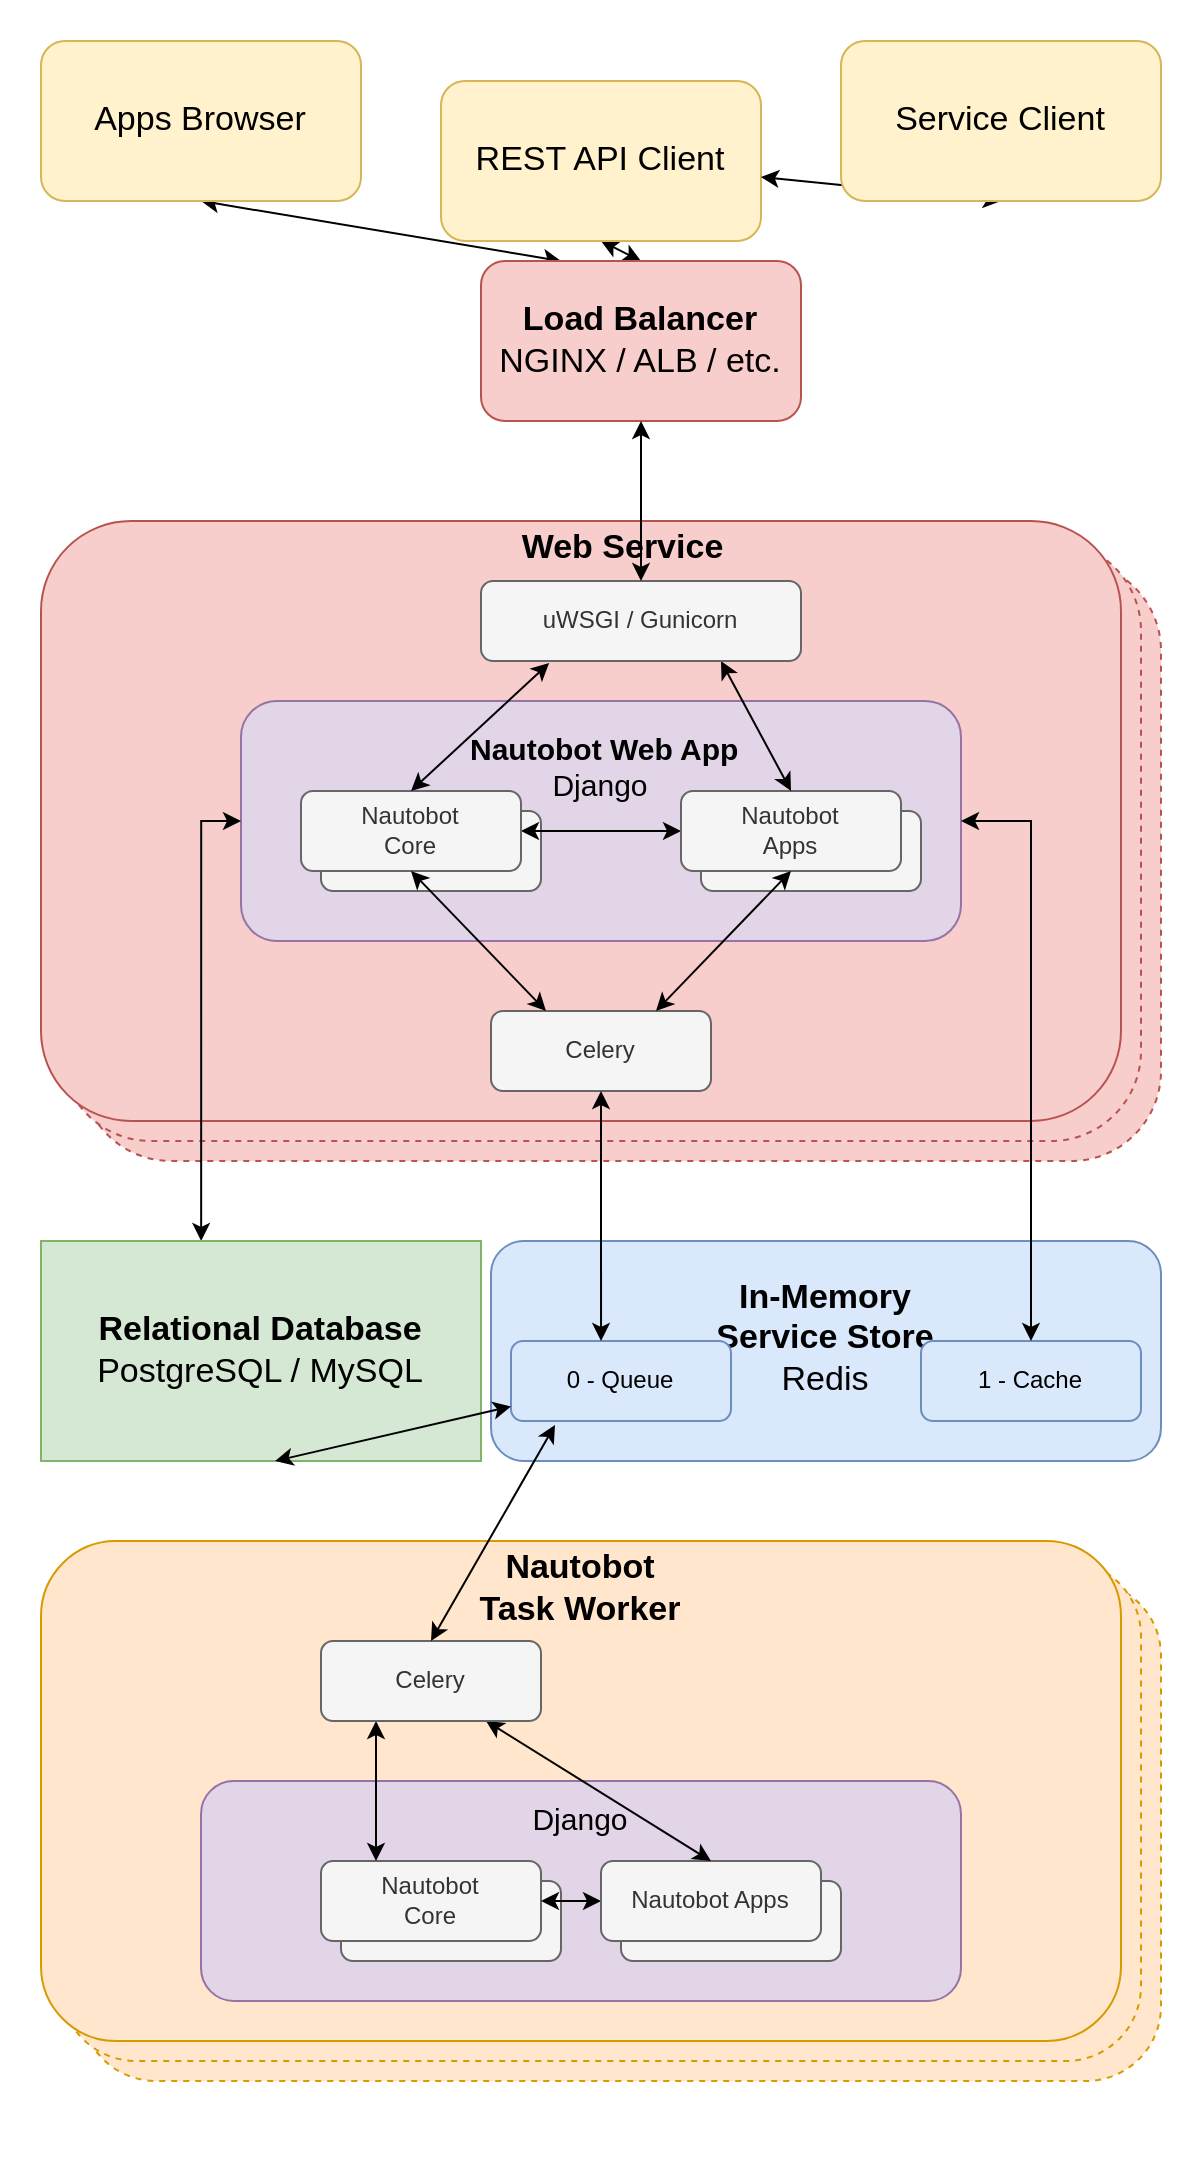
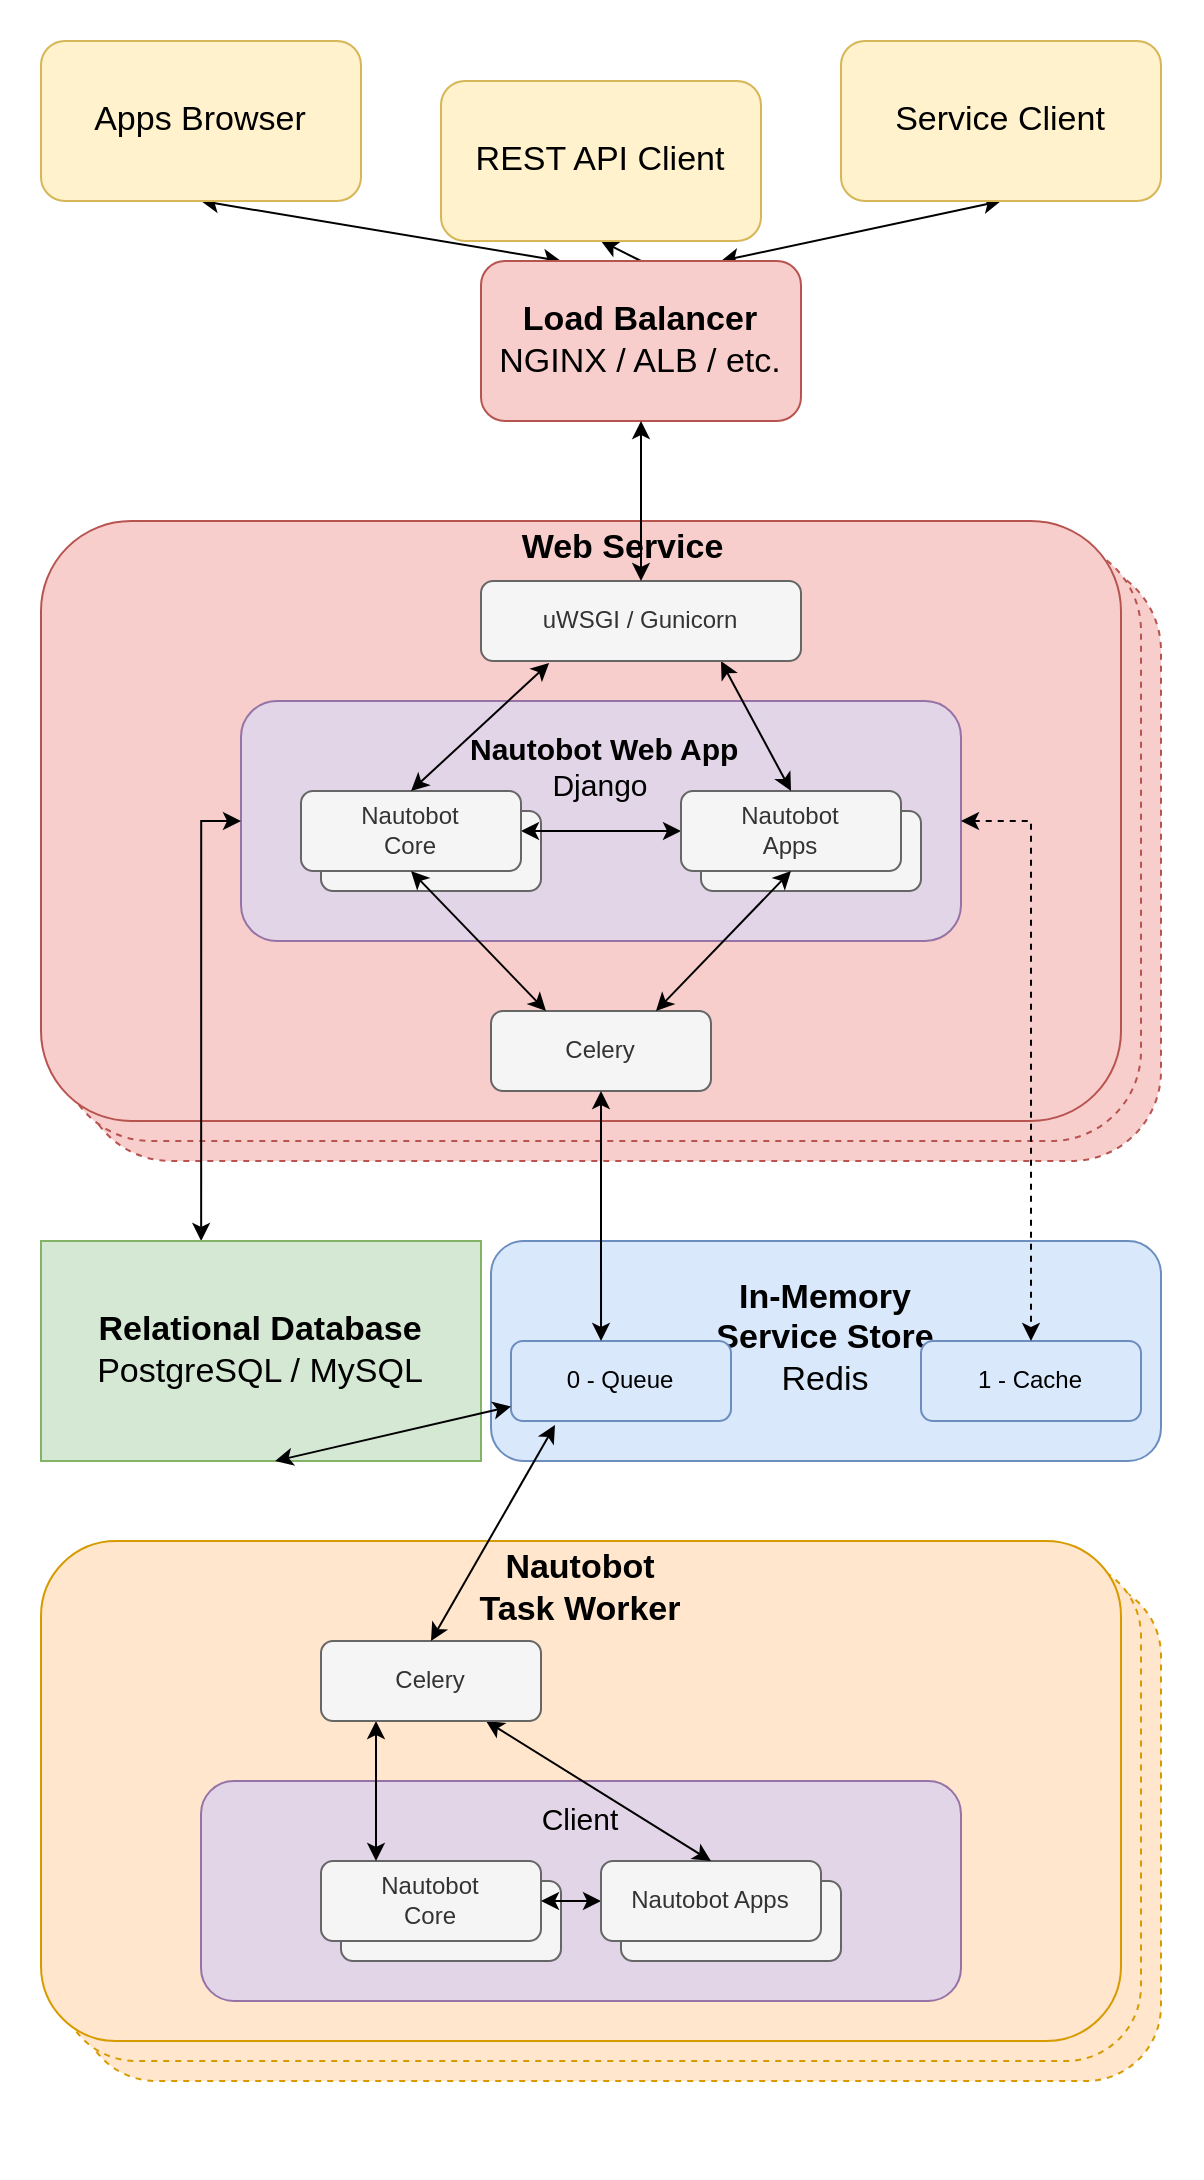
edge "Service Client" -- "REST API Client": now "Service Client" -- "Load Balancer NGINX / ALB / etc."
edge "REST API Client" -- "Load Balancer NGINX / ALB / etc.": arrowhead classic -> none
edge "Nautobot Web App Django" -- "1 - Cache": style solid -> dashed
node "Django": label "Django" -> "Client"
